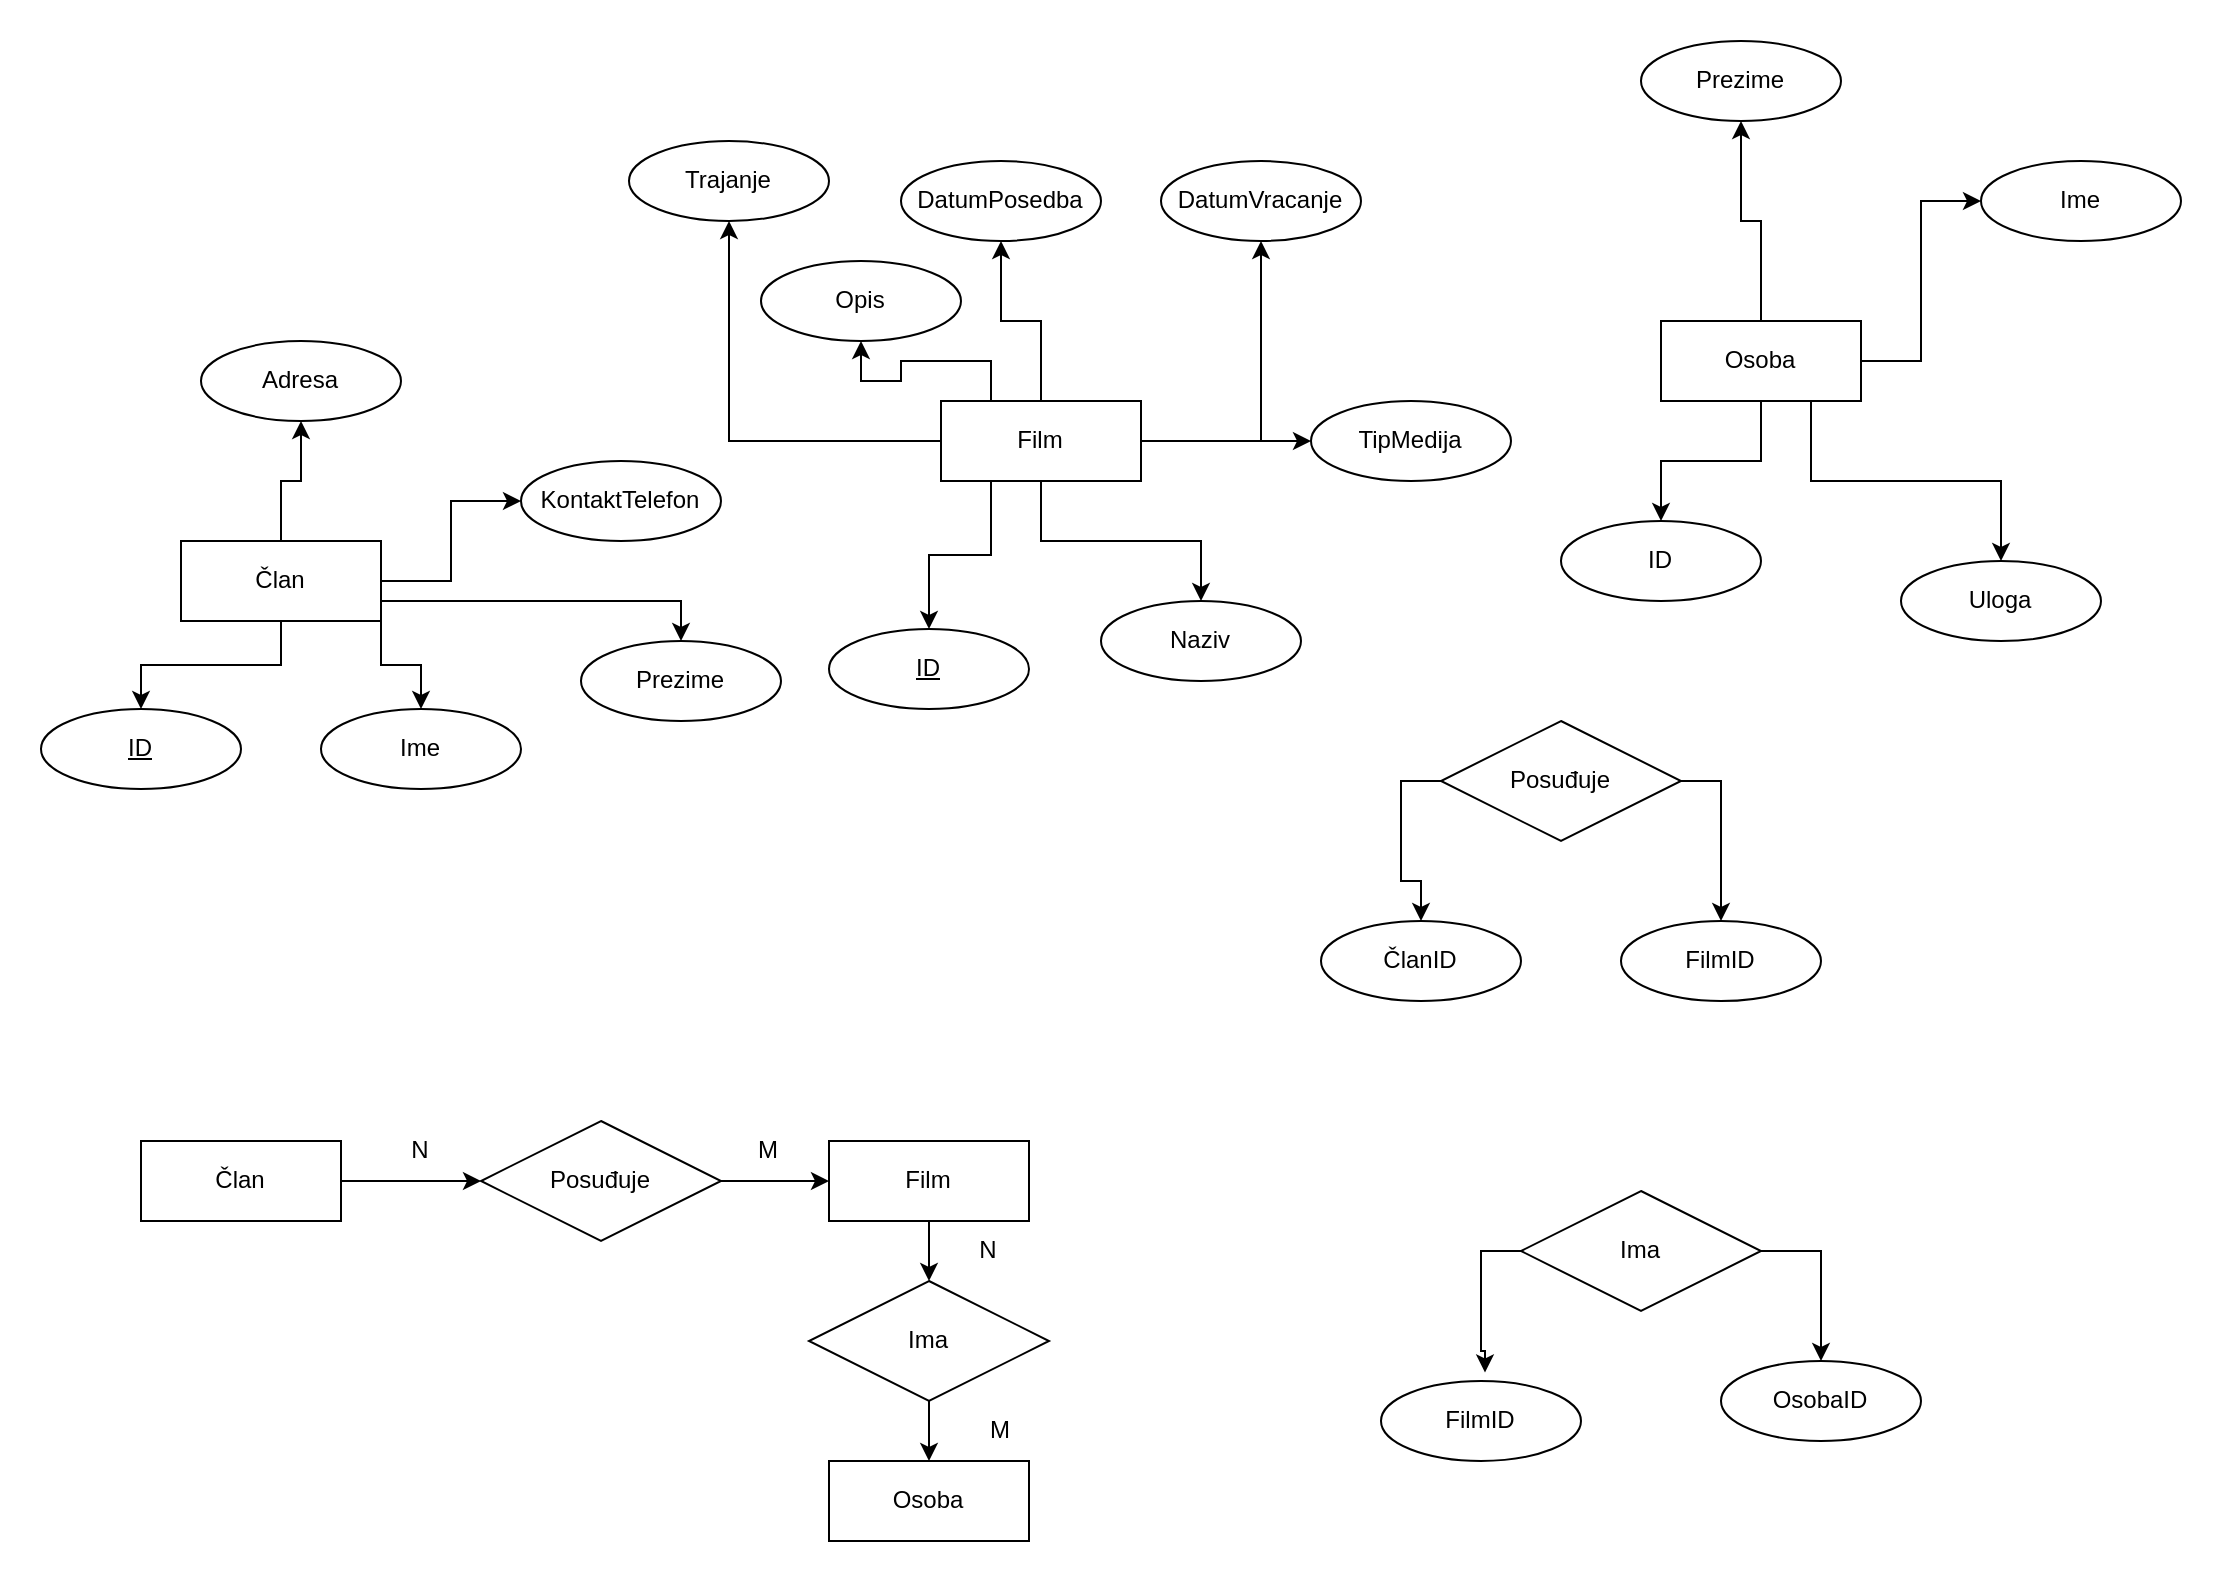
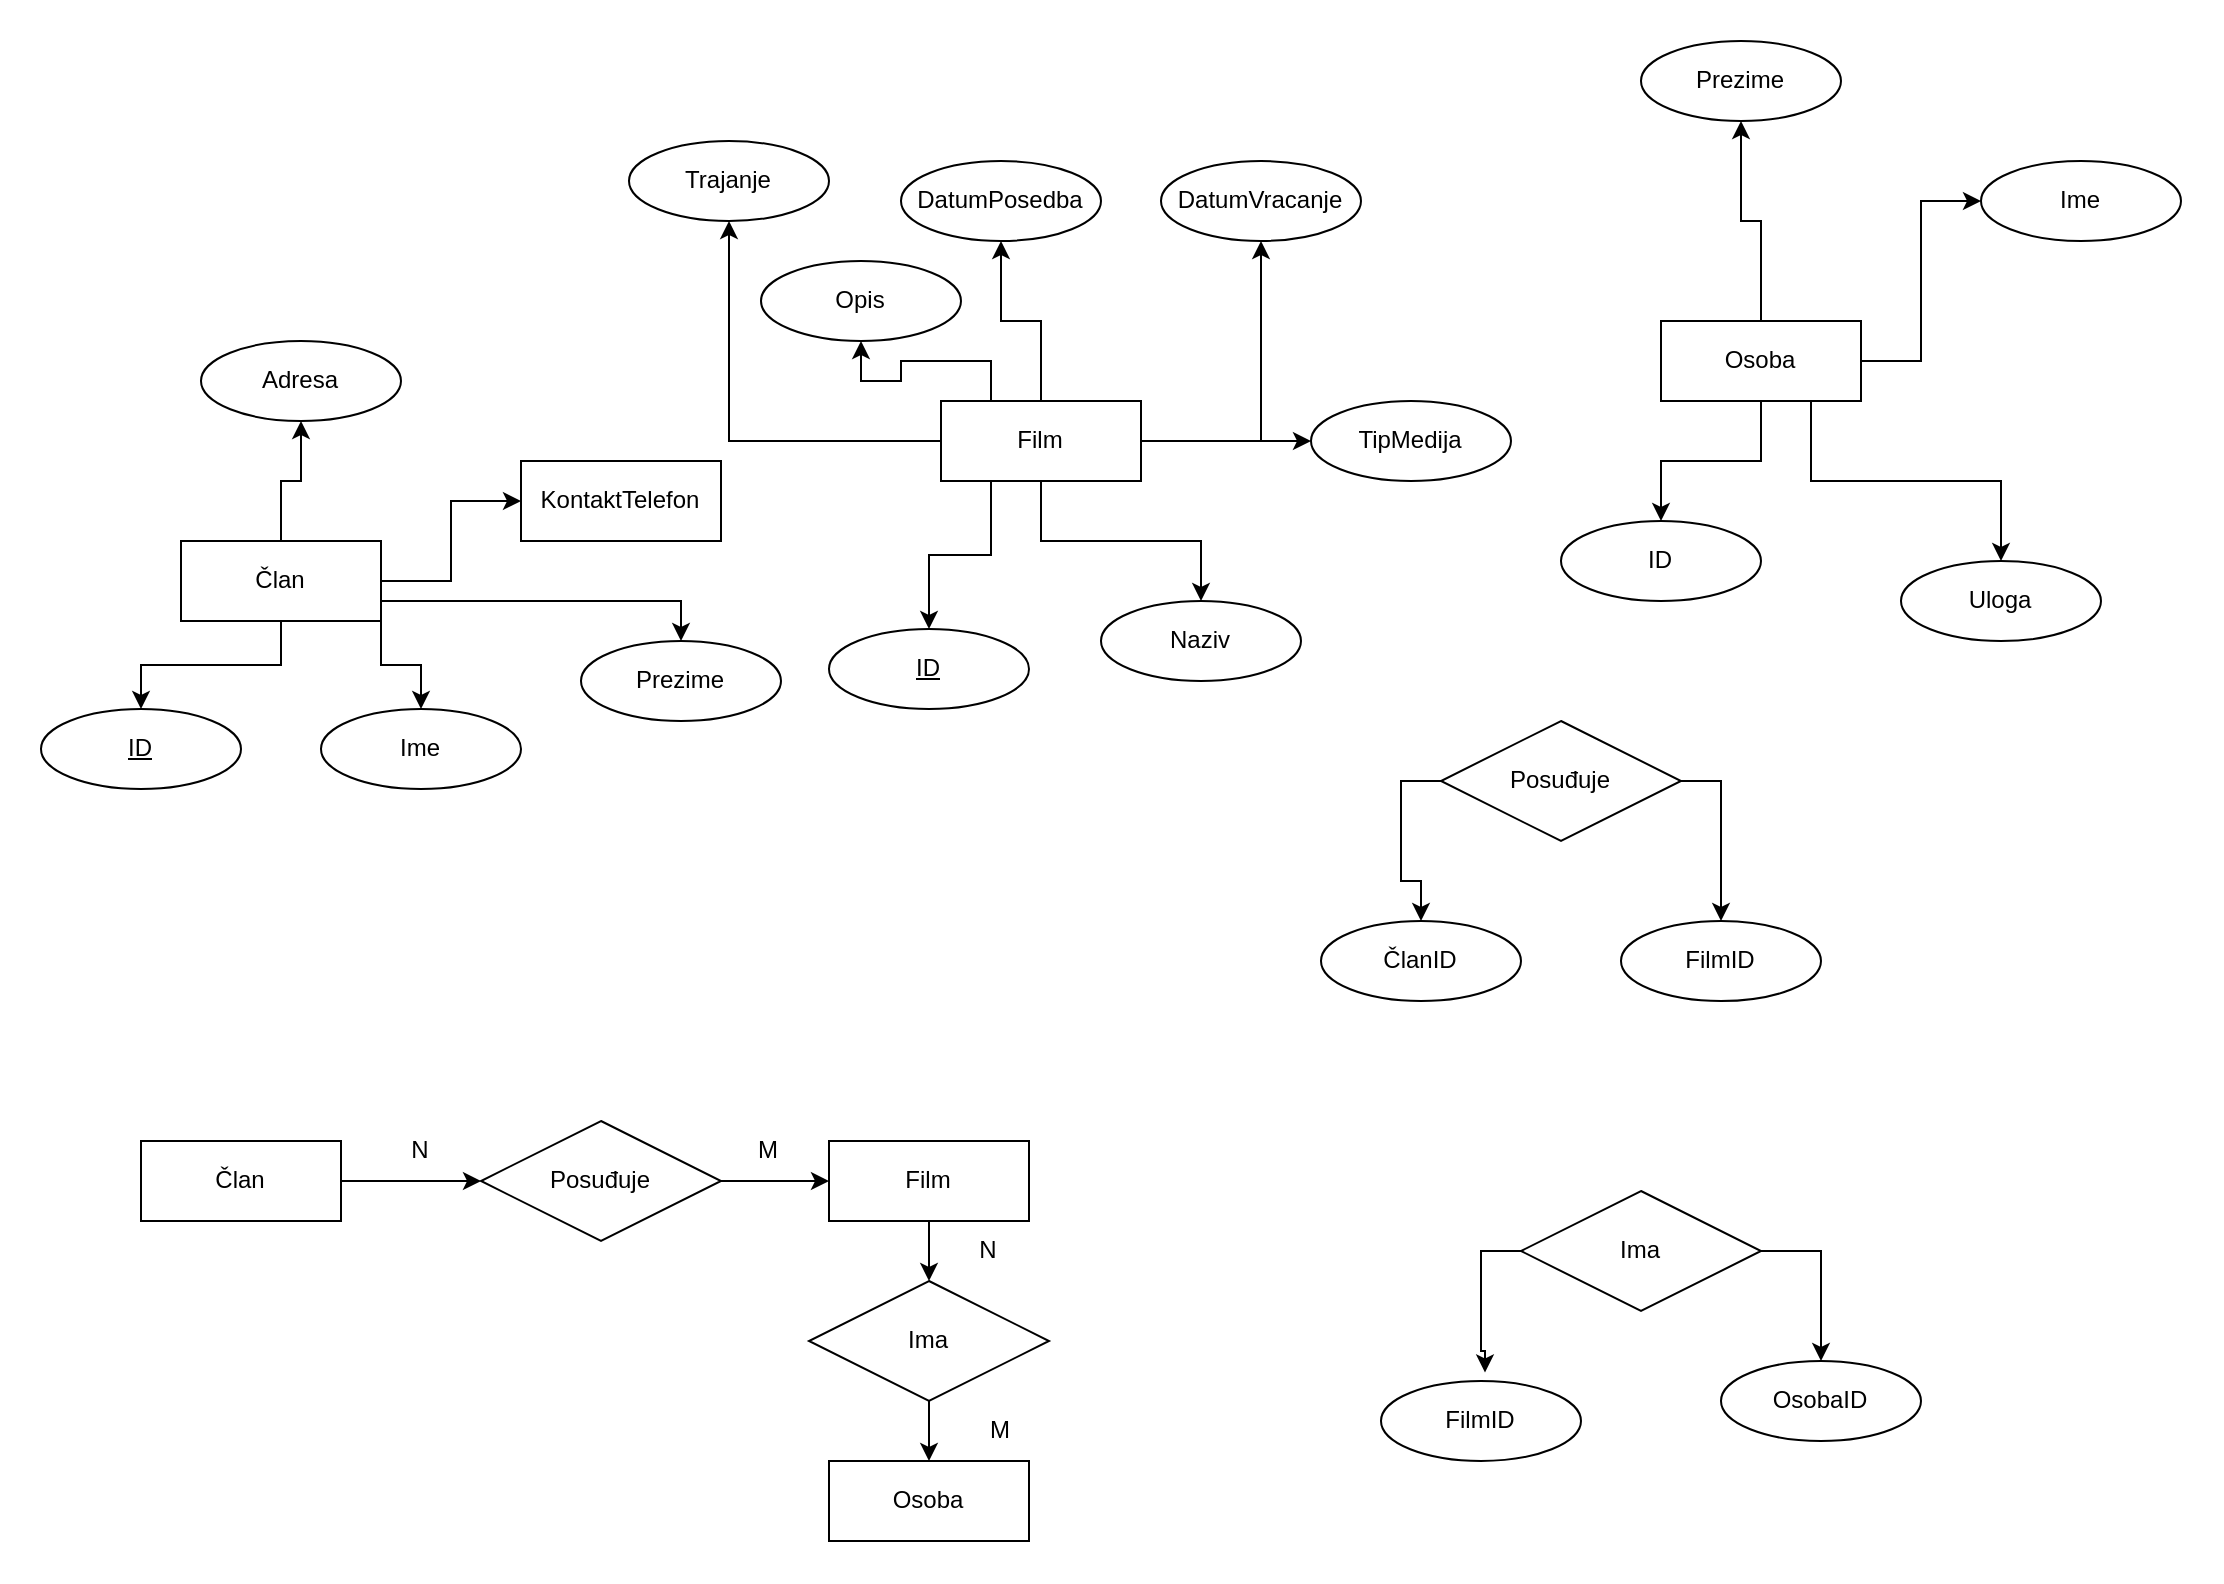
node "KontaktTelefon": shape ellipse -> rectangle
